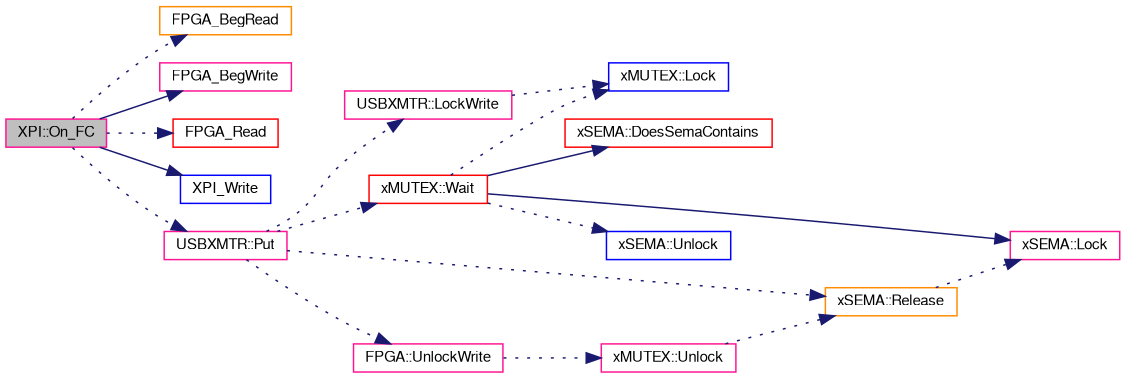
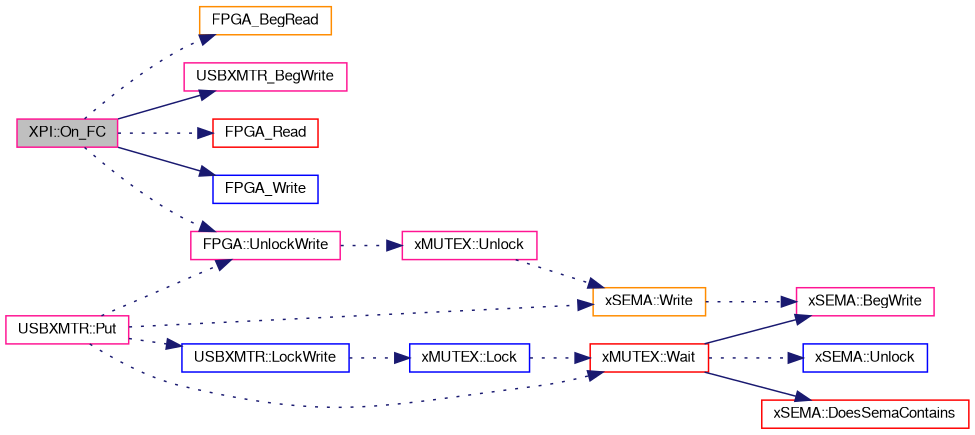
node "FPGA_BegWrite": label "FPGA_BegWrite" -> "USBXMTR_BegWrite"
node "USBXMTR::LockWrite": color deeppink -> blue
edge "xMUTEX::Wait" -> "xMUTEX::Lock": reversed
edge "XPI::On_FC" -> "USBXMTR::Put": now "XPI::On_FC" -> "FPGA::UnlockWrite"
node "XPI_Write": label "XPI_Write" -> "FPGA_Write"
node "xSEMA::Lock": label "xSEMA::Lock" -> "xSEMA::BegWrite"
node "xSEMA::Release": label "xSEMA::Release" -> "xSEMA::Write"
